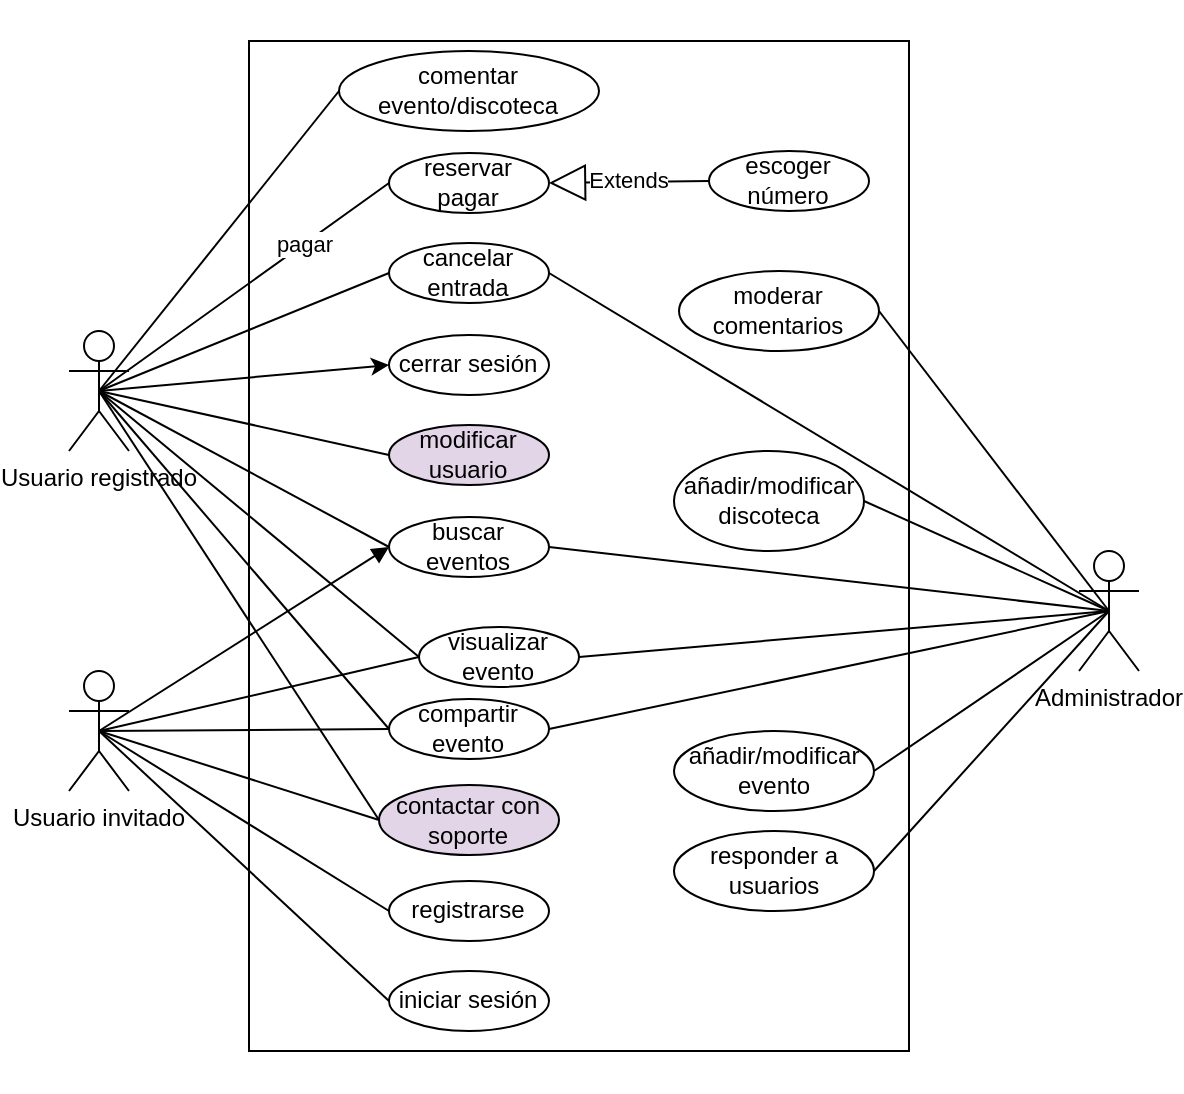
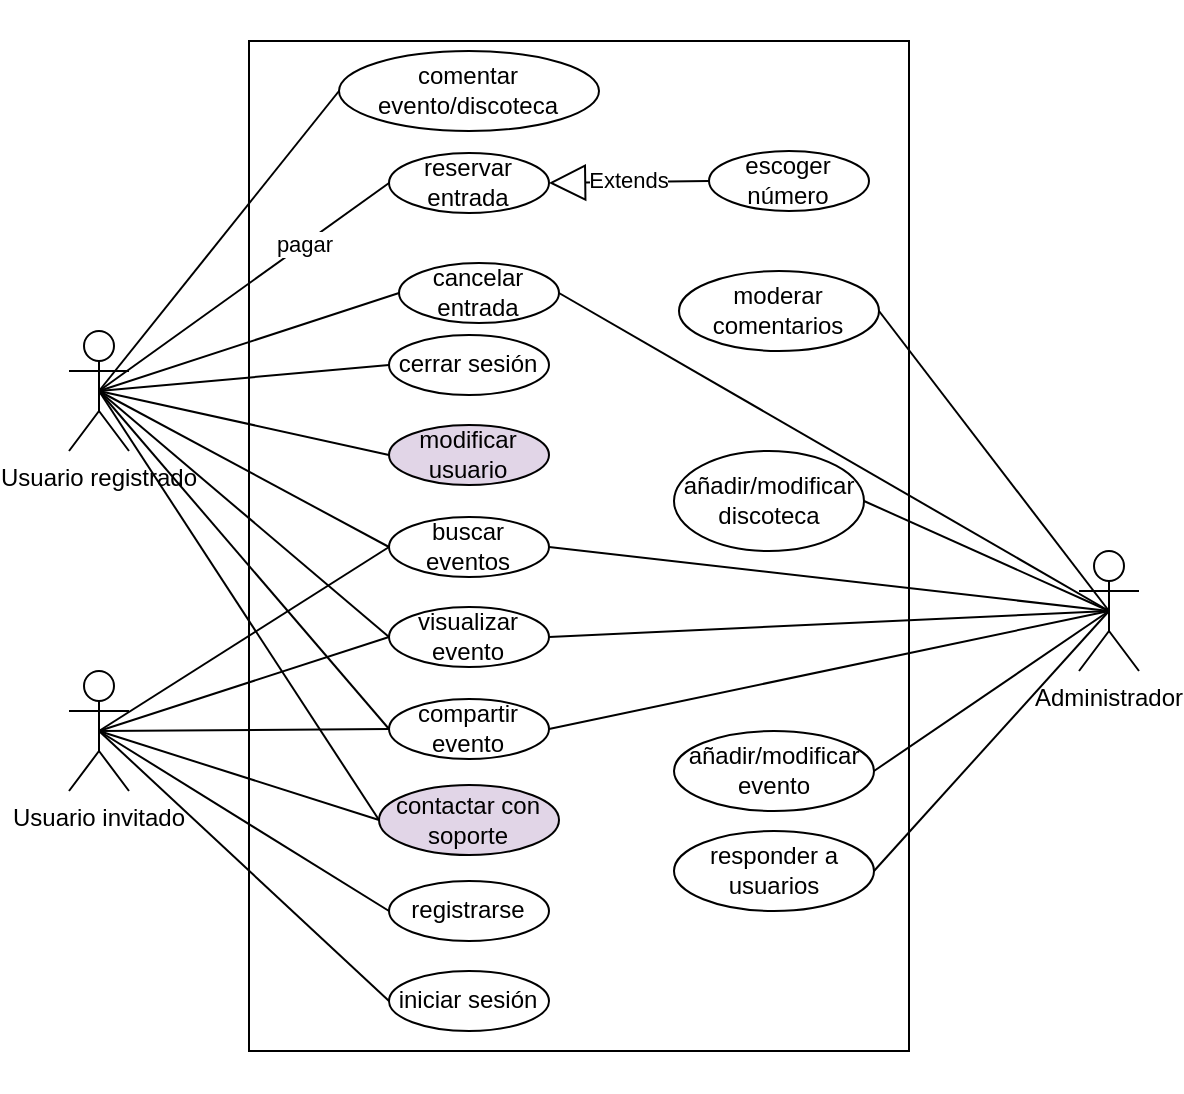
node "reservar pagar": label "reservar pagar" -> "reservar entrada"
node "cancelar entrada": moved (469, 273) -> (479, 293)
edge "Usuario registrado" -> "cerrar sesión": arrowhead classic -> none
edge "Usuario invitado" -> "buscar eventos": arrowhead block -> none
node "visualizar evento": moved (499, 657) -> (469, 637)
